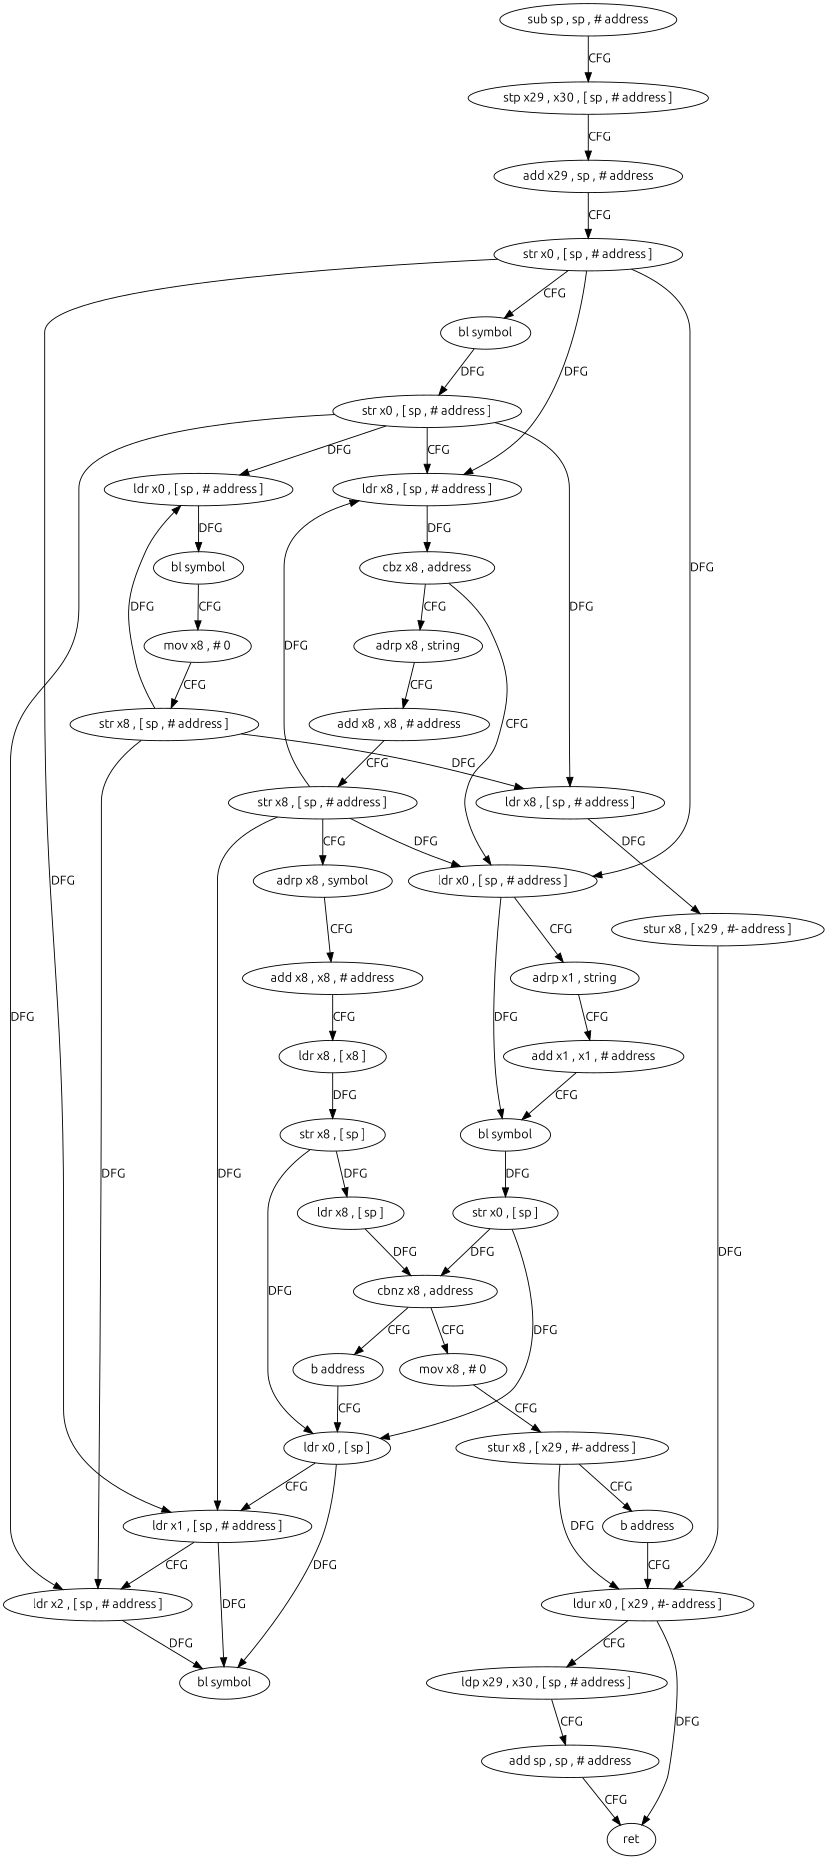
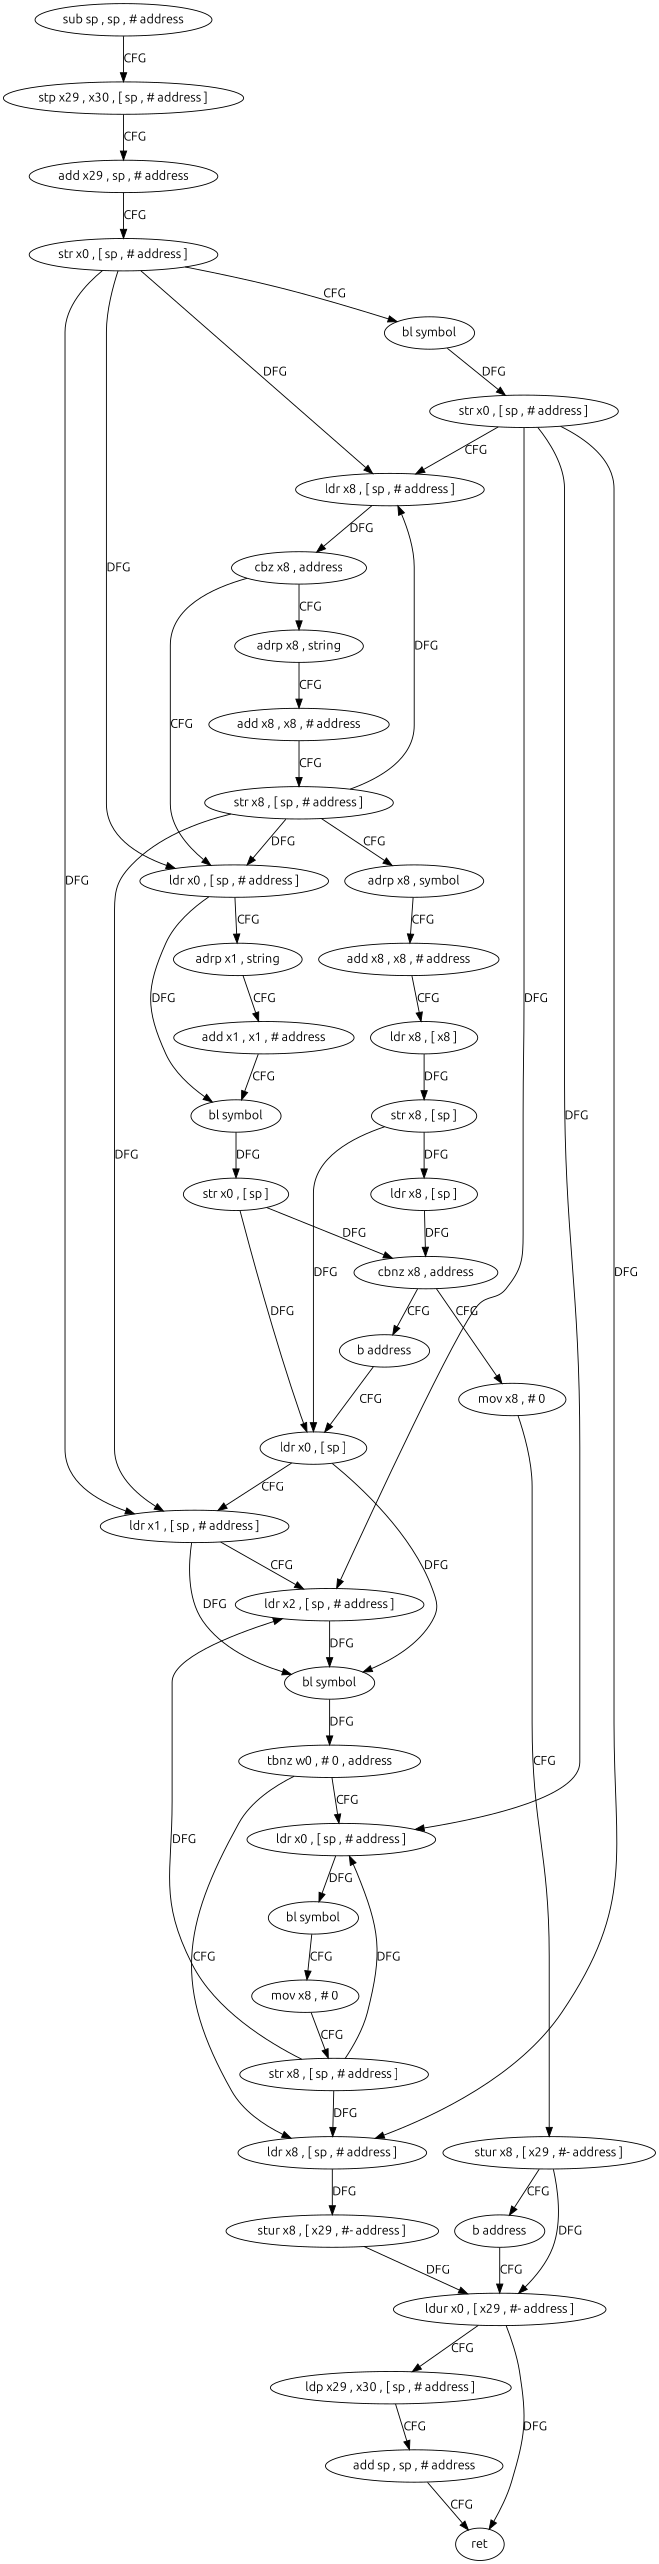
node "tbnz w0 , # 0 , address": added
